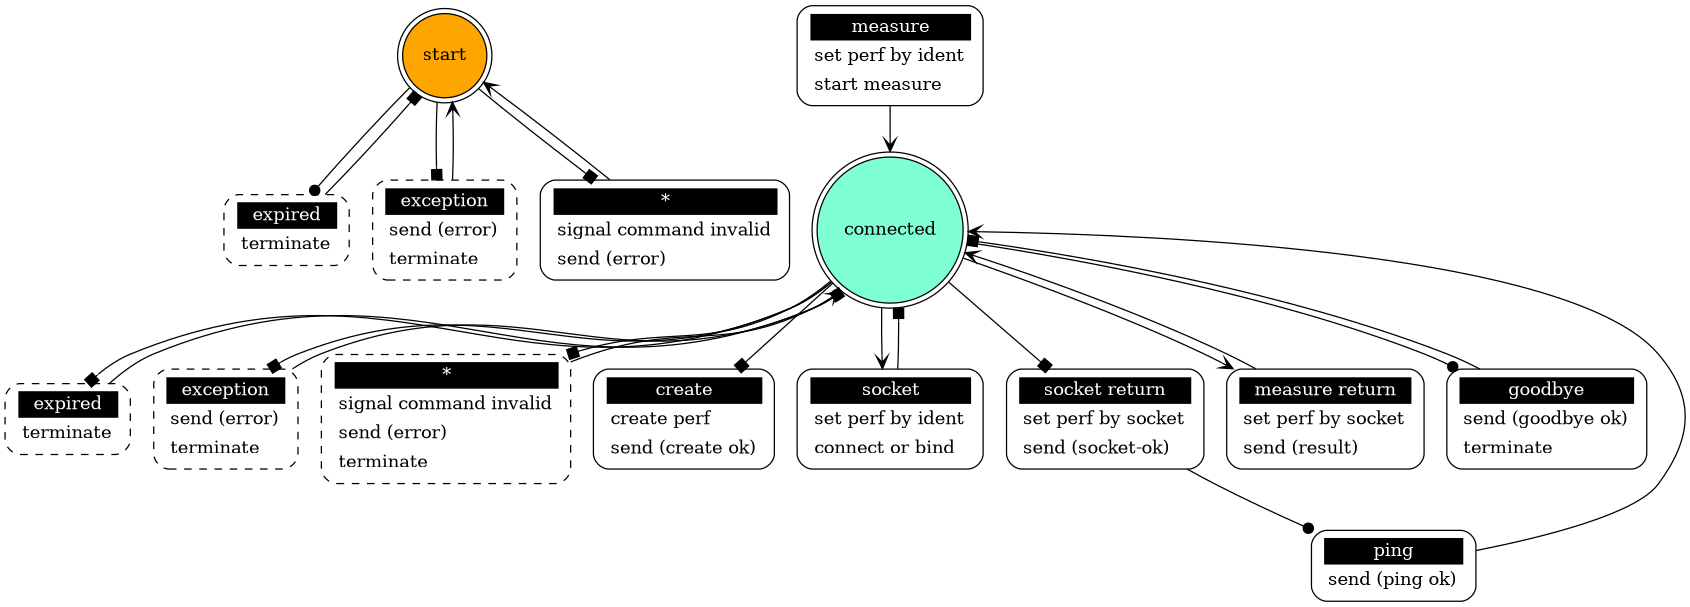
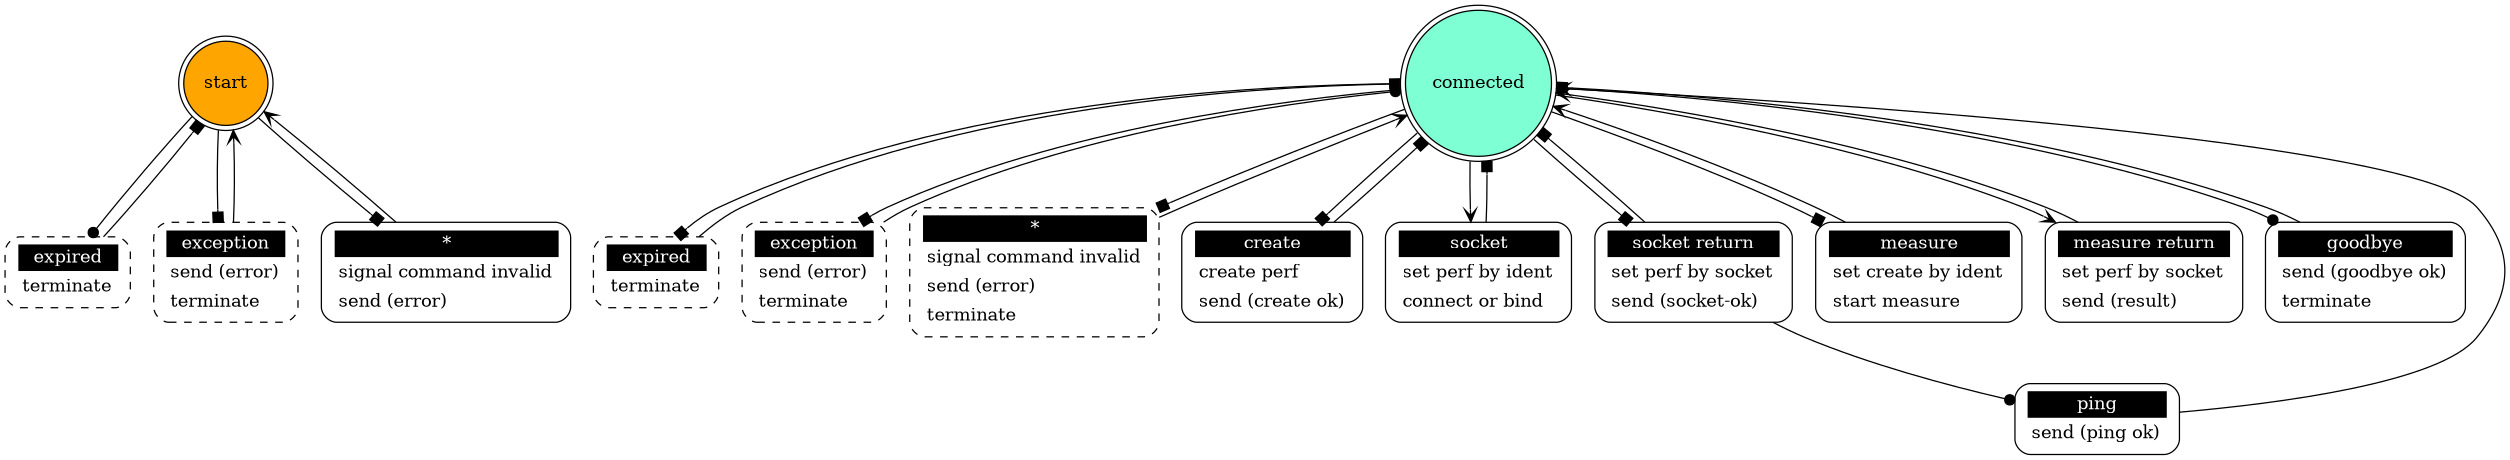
node "measure": text "set perf by ident" -> "set create by ident"
edge "connected" -> "measure": added
edge "socket return" -> "connected": added
edge "create" -> "connected": added
